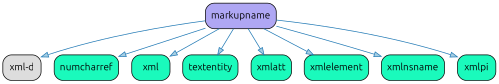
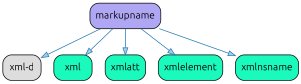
node "numcharref": removed
node "textentity": removed
node "xmlpi": removed
